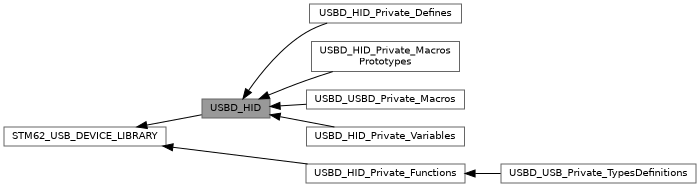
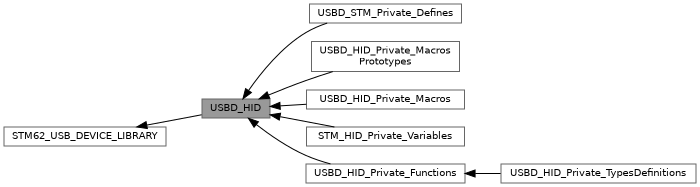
node "USBD_HID_Private_Defines": label "USBD_HID_Private_Defines" -> "USBD_STM_Private_Defines"
node "USBD_USBD_Private_Macros": label "USBD_USBD_Private_Macros" -> "USBD_HID_Private_Macros"
node "USBD_HID_Private_Variables": label "USBD_HID_Private_Variables" -> "STM_HID_Private_Variables"
edge "USBD_HID_Private_Functions" -> "STM62_USB_DEVICE_LIBRARY": now "USBD_HID_Private_Functions" -> "USBD_HID"
node "USBD_USB_Private_TypesDefinitions": label "USBD_USB_Private_TypesDefinitions" -> "USBD_HID_Private_TypesDefinitions"
